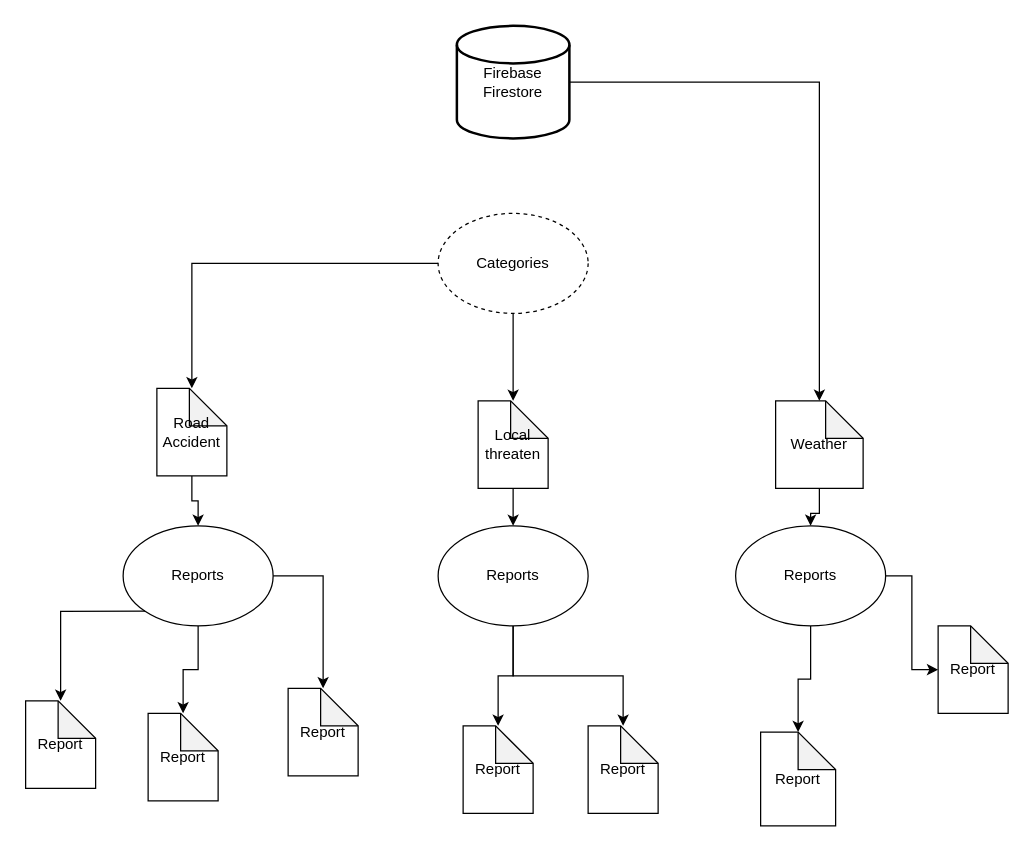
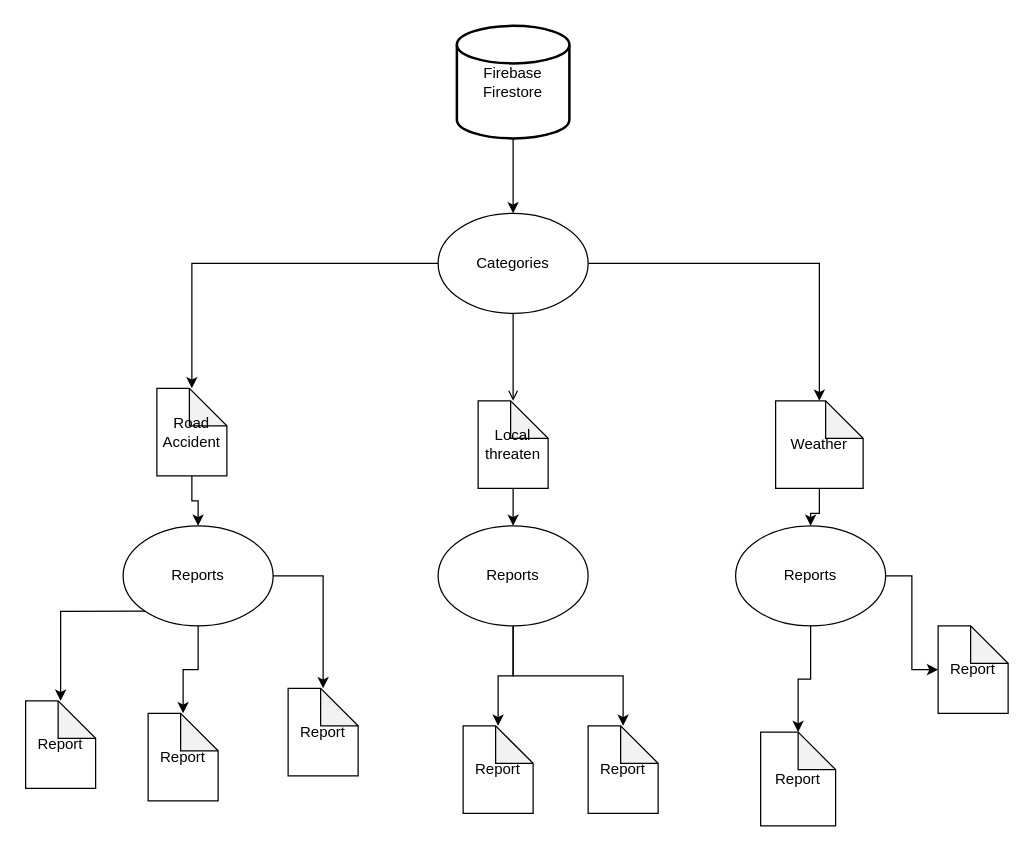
edge "Firebase Firestore" -> "Weather": now "Firebase Firestore" -> "Categories"
node "Categories": style dashed -> solid
edge "Categories" -> "Weather": added
edge "Categories" -> "Local threaten": arrowhead classic -> open
